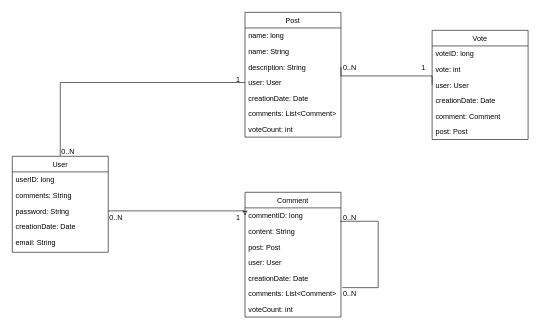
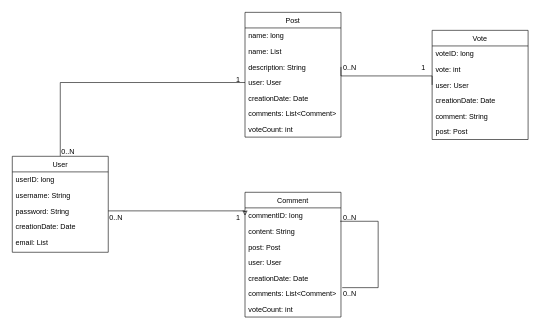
node "name: String": label "name: String" -> "name: List"
node "comment: Comment": label "comment: Comment" -> "comment: String"
node "comments: String": label "comments: String" -> "username: String"
node "email: String": label "email: String" -> "email: List"
